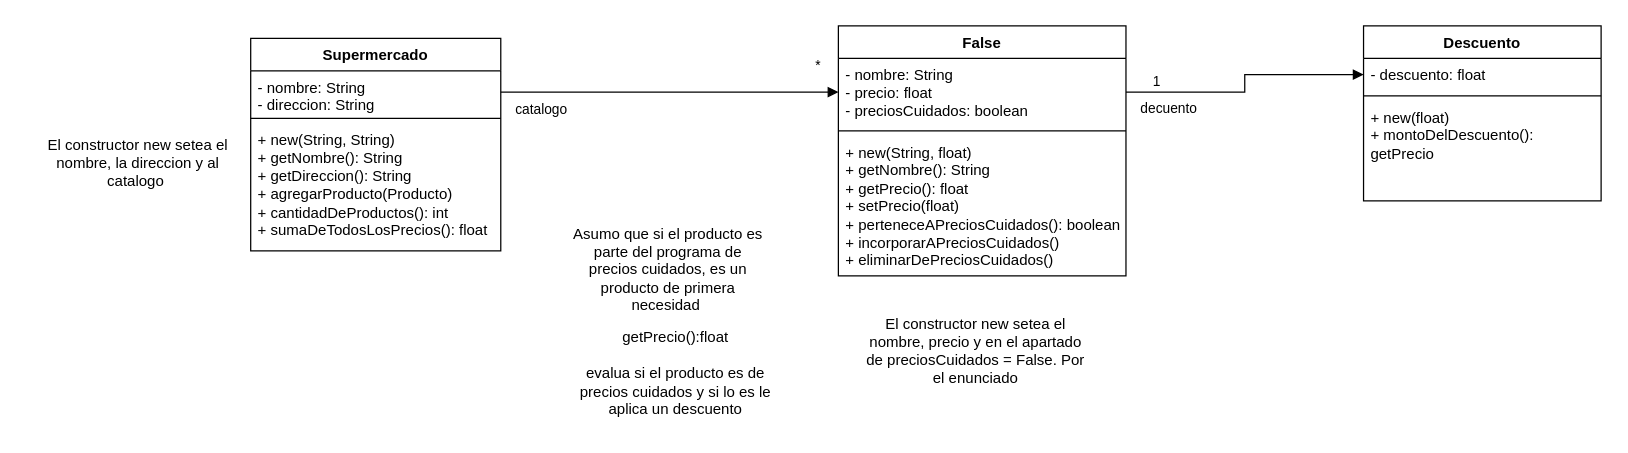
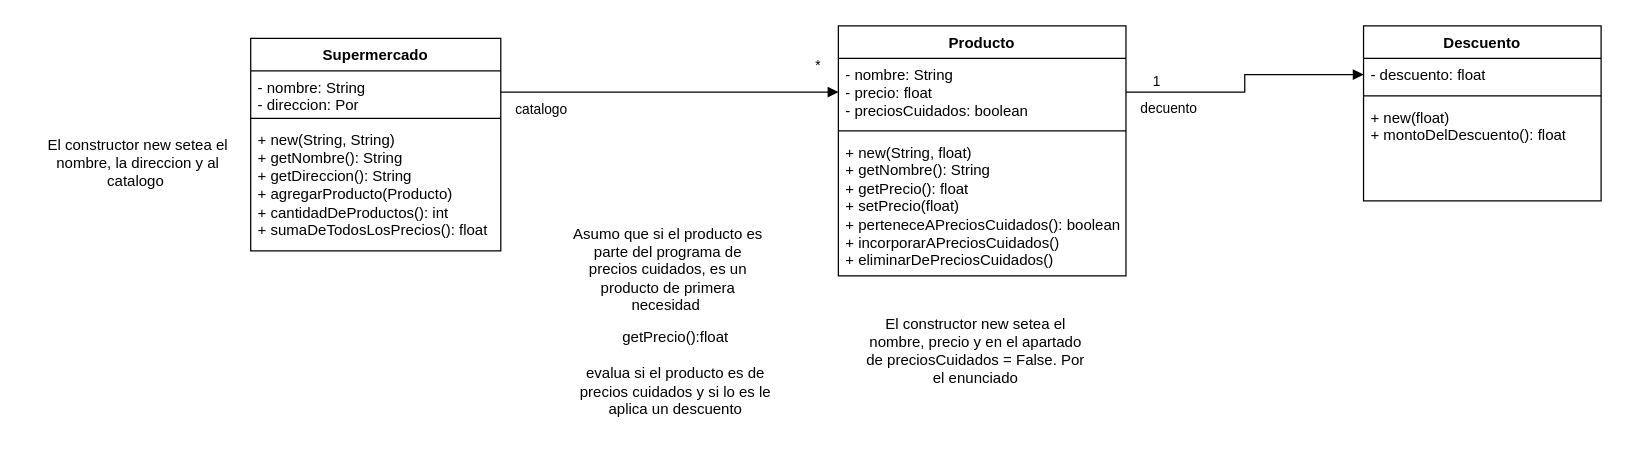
node "False": label "False" -> "Producto"
node "- nombre: String - direccion: String": label "- nombre: String - direccion: String" -> "- nombre: String - direccion: Por"
node "+ new(float) + montoDelDescuento(): getPrecio": label "+ new(float) + montoDelDescuento(): getPrecio" -> "+ new(float) + montoDelDescuento(): float"
